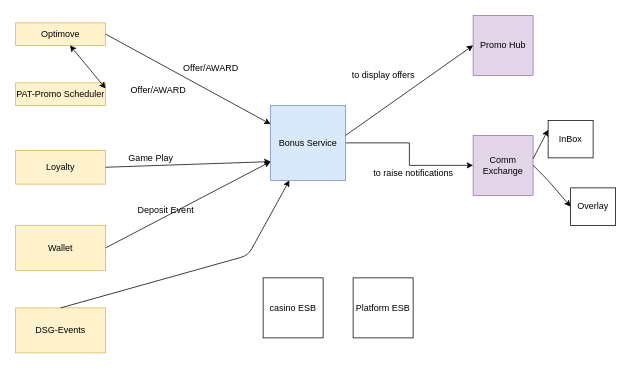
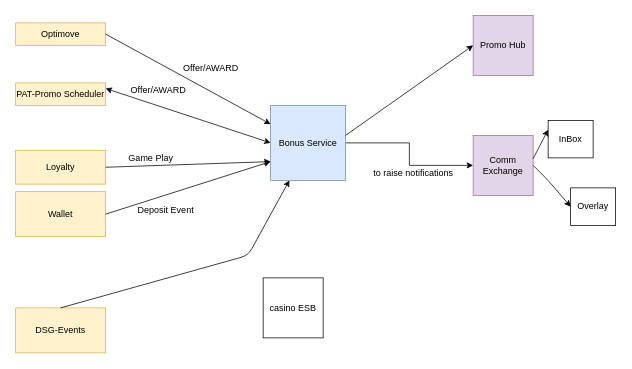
edge "Optimove" -- "PAT-Promo Scheduler": now "Bonus Service" -- "PAT-Promo Scheduler"
node "to display offers": removed
node "Wallet": moved (60, 248) -> (60, 214)
node "Platform ESB": removed
